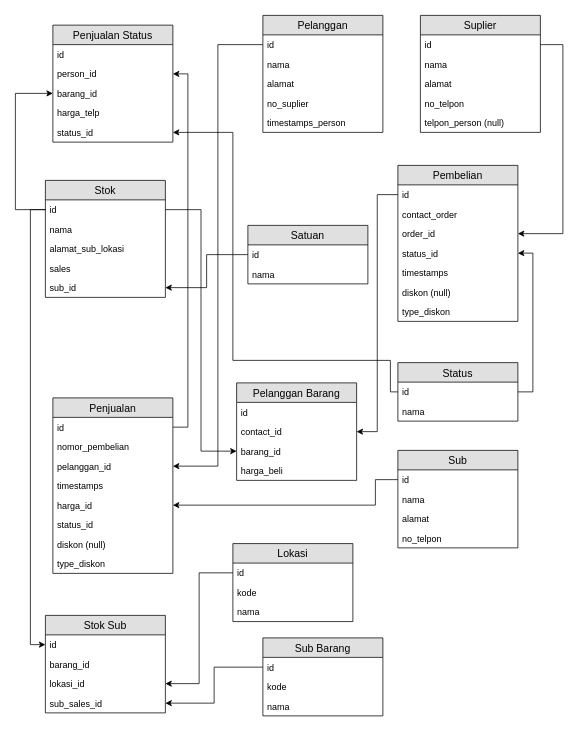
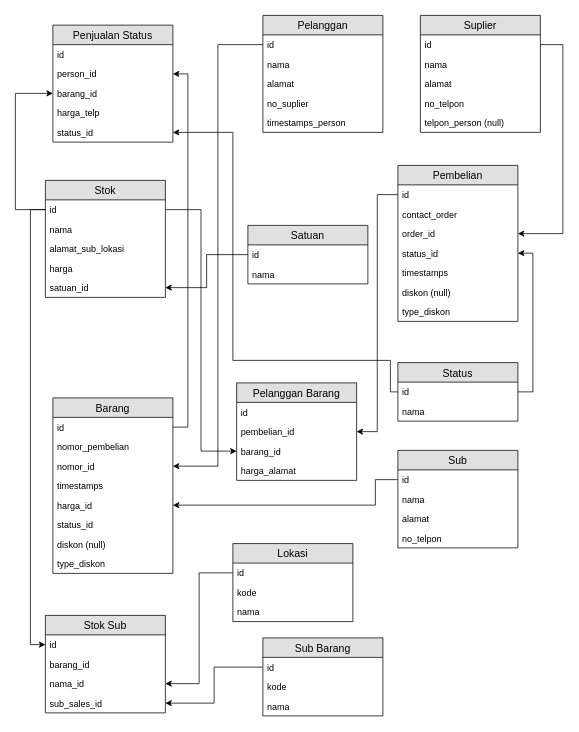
node "sales": label "sales" -> "harga"
node "sub_id": label "sub_id" -> "satuan_id"
node "Penjualan": label "Penjualan" -> "Barang"
node "contact_id": label "contact_id" -> "pembelian_id"
node "pelanggan_id": label "pelanggan_id" -> "nomor_id"
node "harga_beli": label "harga_beli" -> "harga_alamat"
node "lokasi_id": label "lokasi_id" -> "nama_id"
